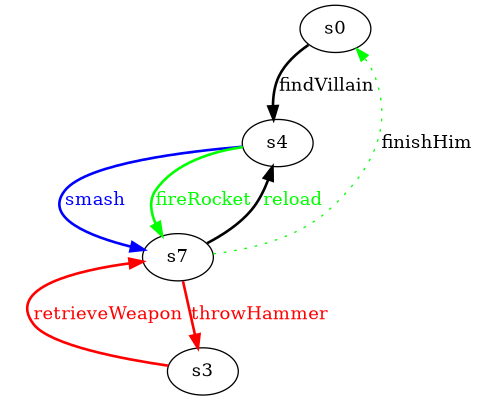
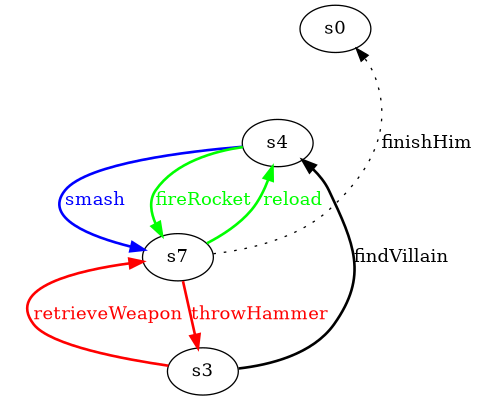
edge "s0" -> "s4": now "s3" -> "s4"
edge "s7" -> "s0": color green -> black
edge "s7" -> "s4": color black -> green
